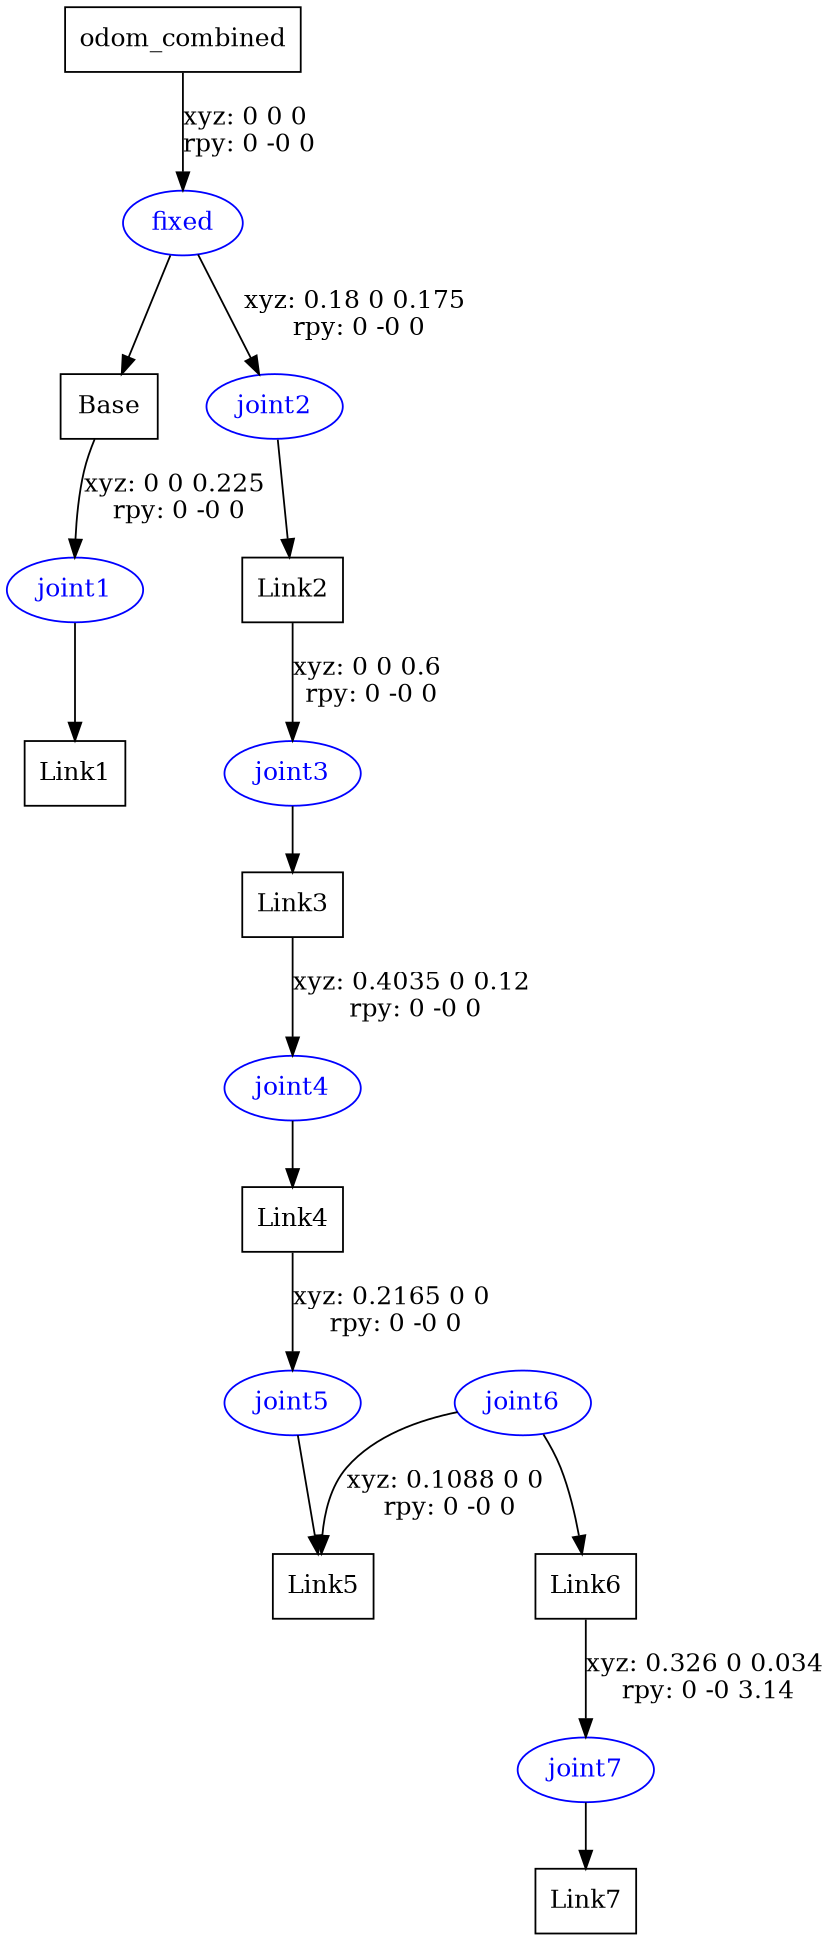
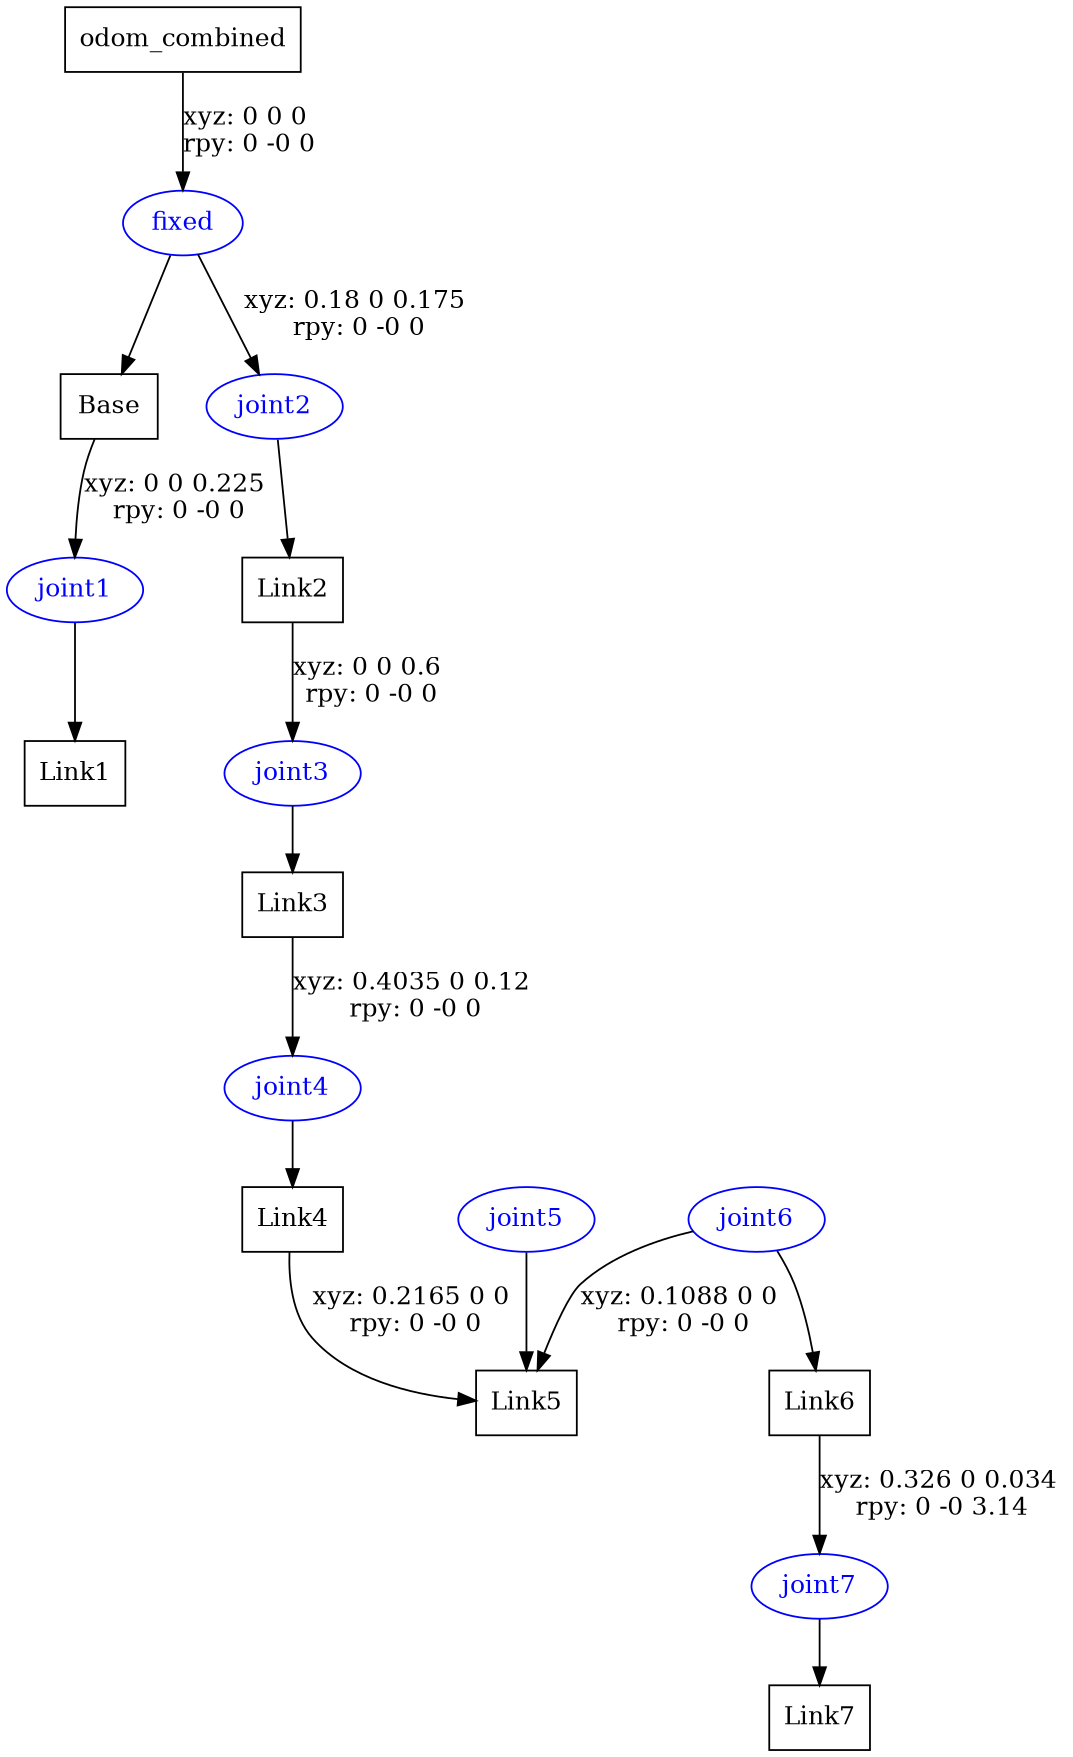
edge "Link4" -> "joint5": now "Link4" -> "Link5"
